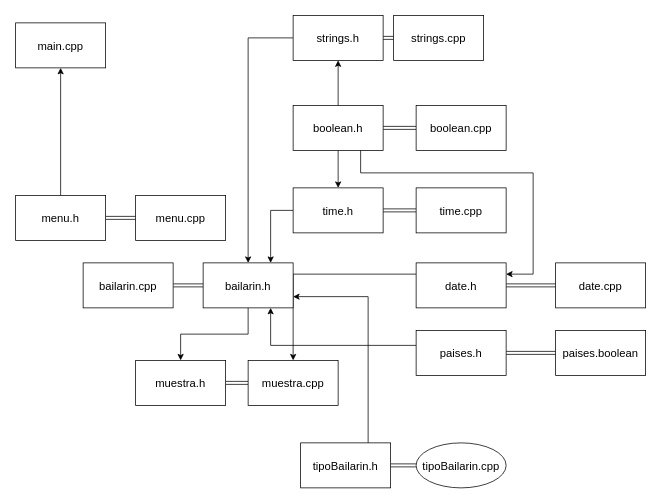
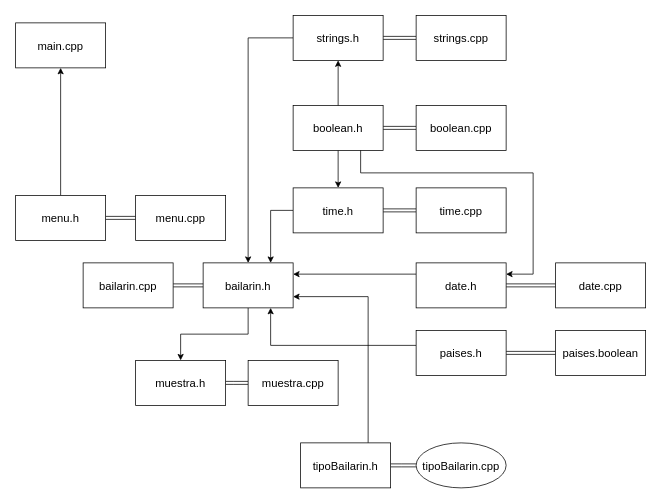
node "strings.cpp": moved (438, 38) -> (461, 38)
edge "date.h" -> "muestra.cpp": now "date.h" -> "bailarin.h"
